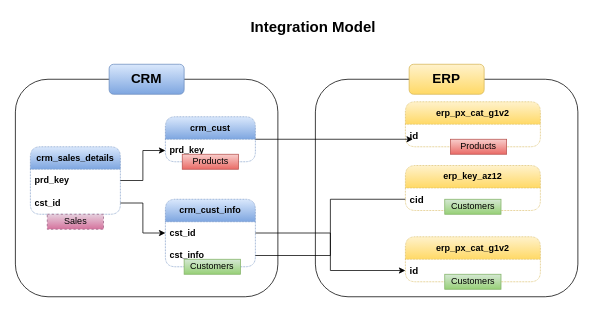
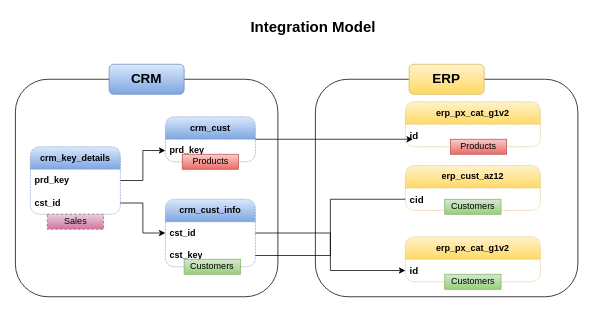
node "crm_sales_details": label "crm_sales_details" -> "crm_key_details"
node "erp_key_az12": label "erp_key_az12" -> "erp_cust_az12"
node "cst_info": label "cst_info" -> "cst_key"
